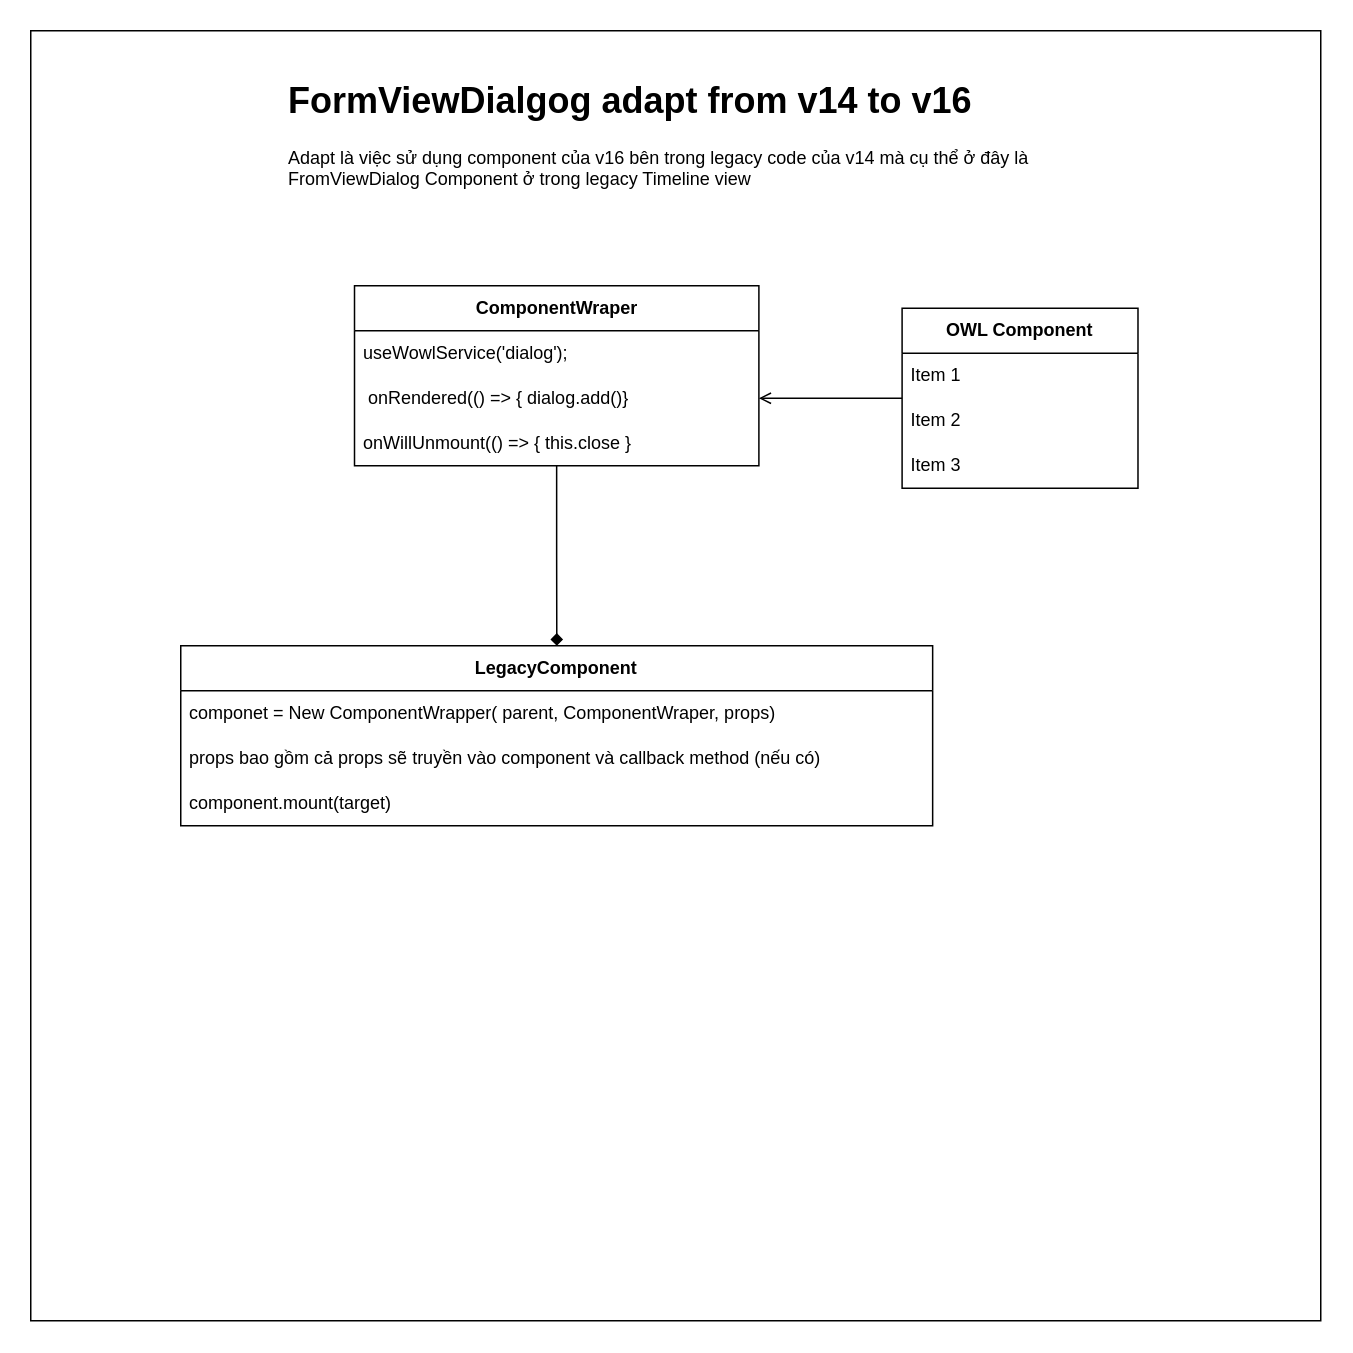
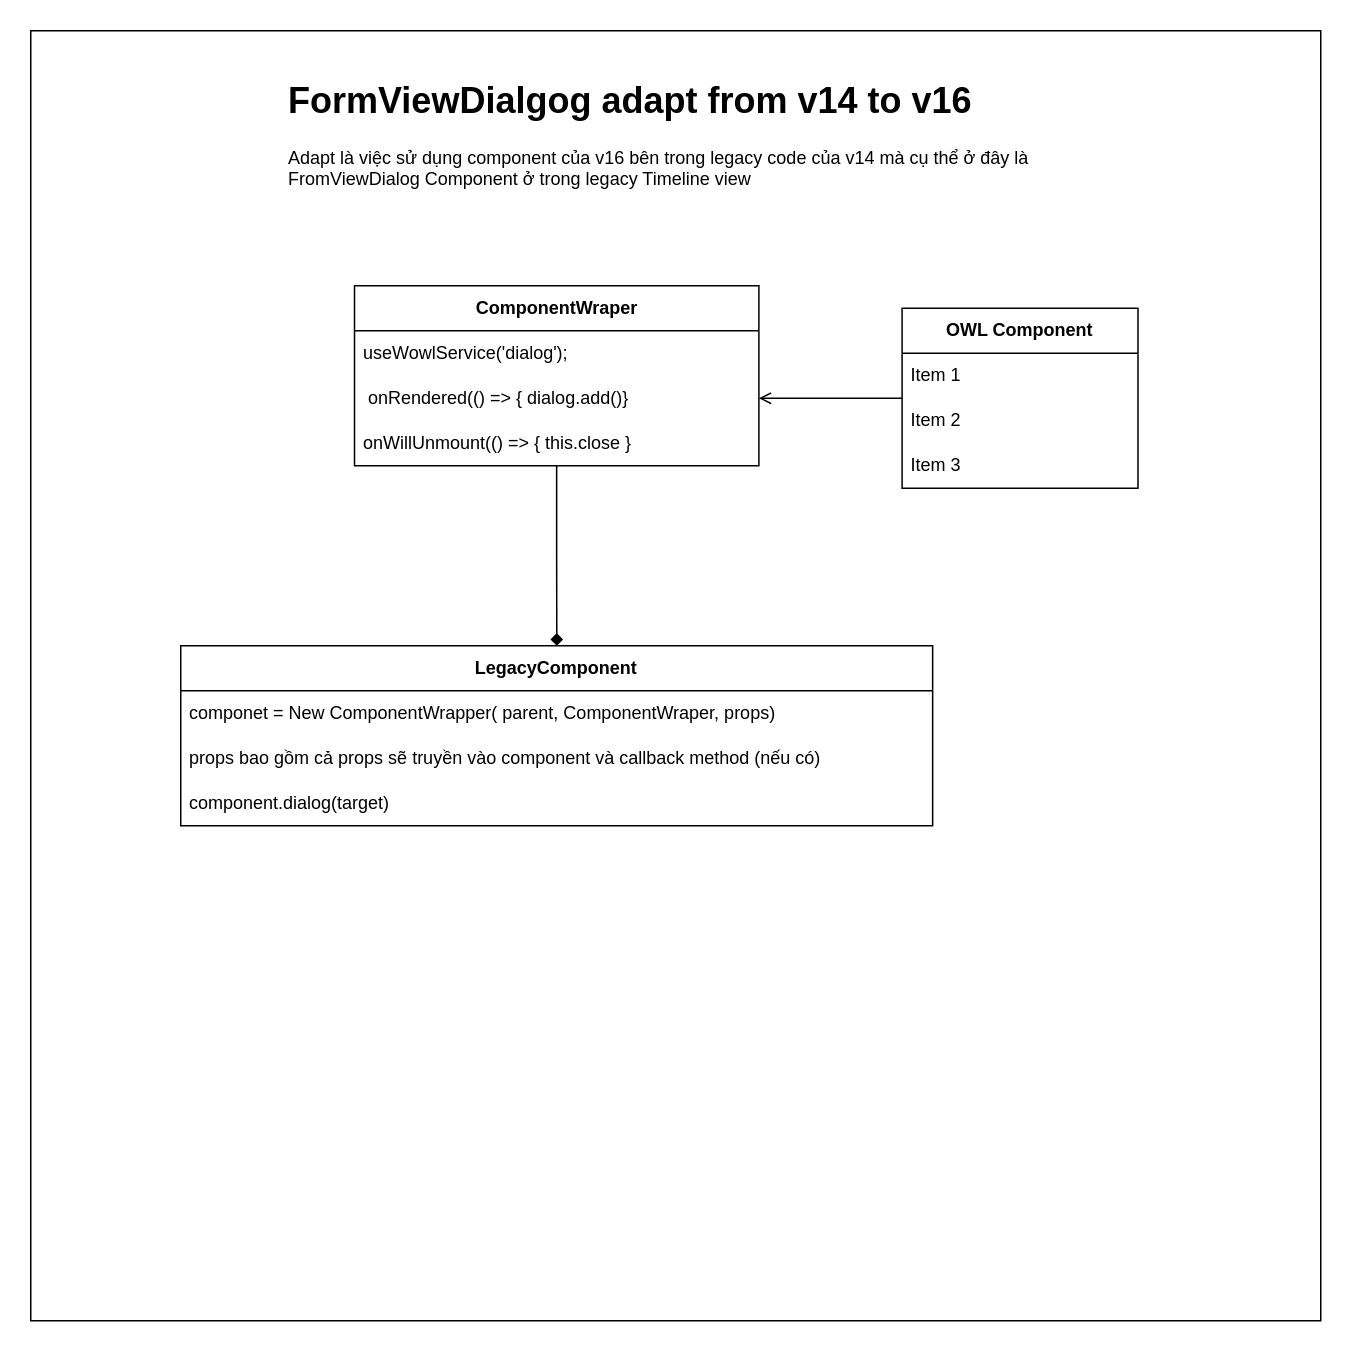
node "component.mount(target)": label "component.mount(target)" -> "component.dialog(target)"
